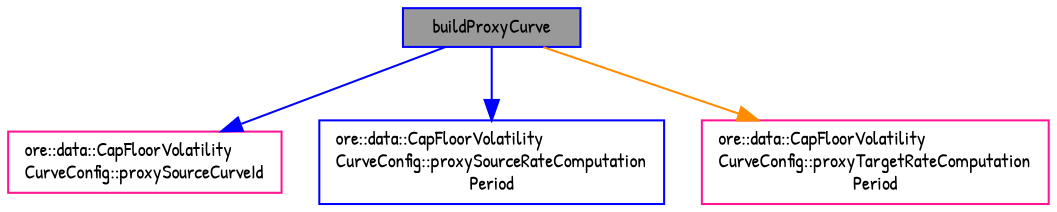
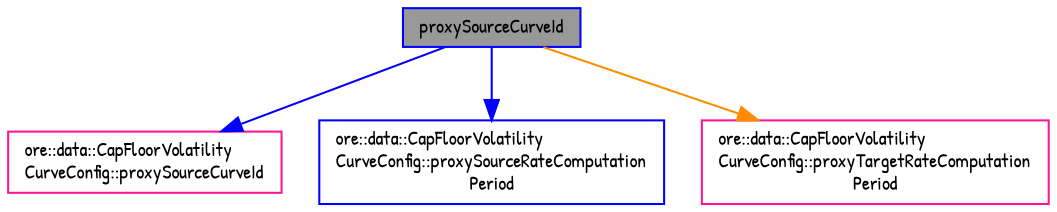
node "buildProxyCurve": label "buildProxyCurve" -> "proxySourceCurveId"
